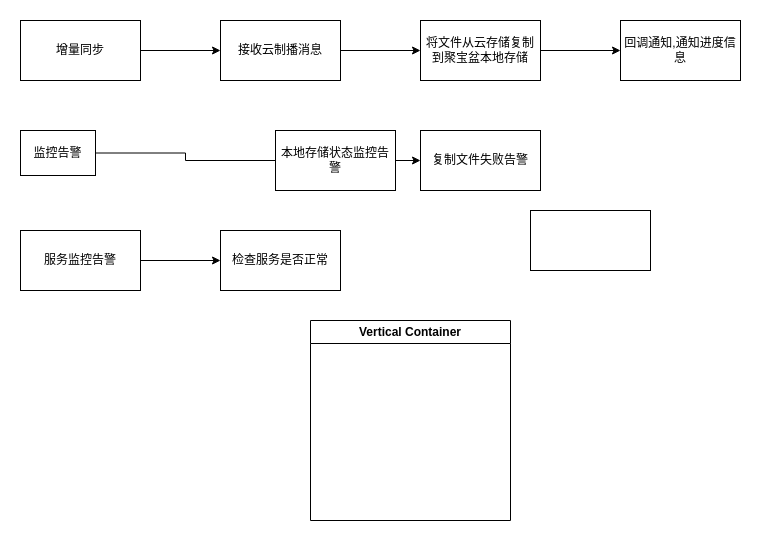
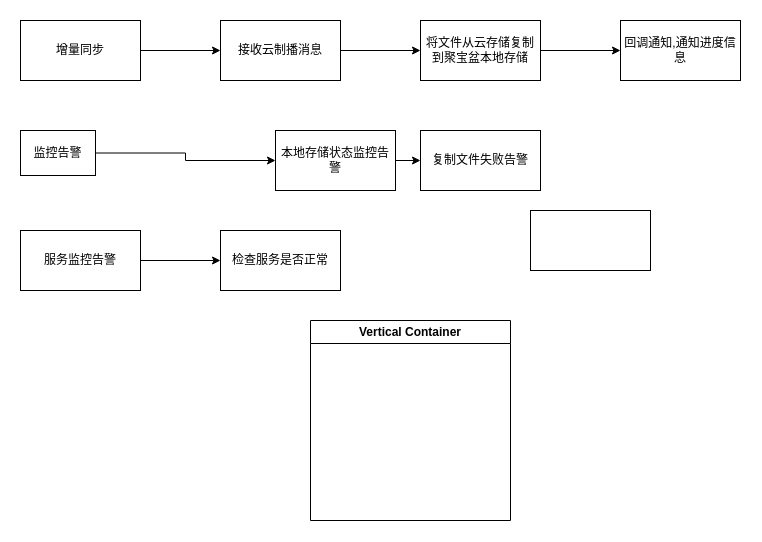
edge "监控告警" -- "本地存储状态监控告警": arrowhead none -> classic
